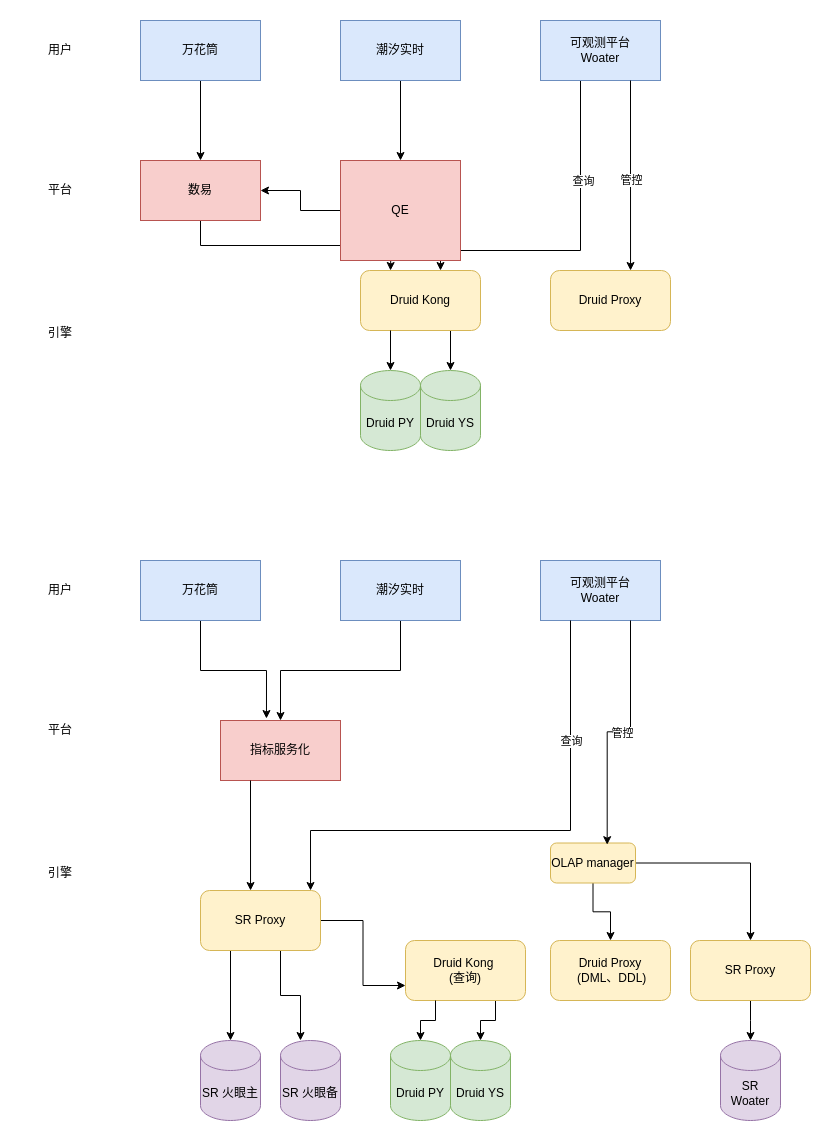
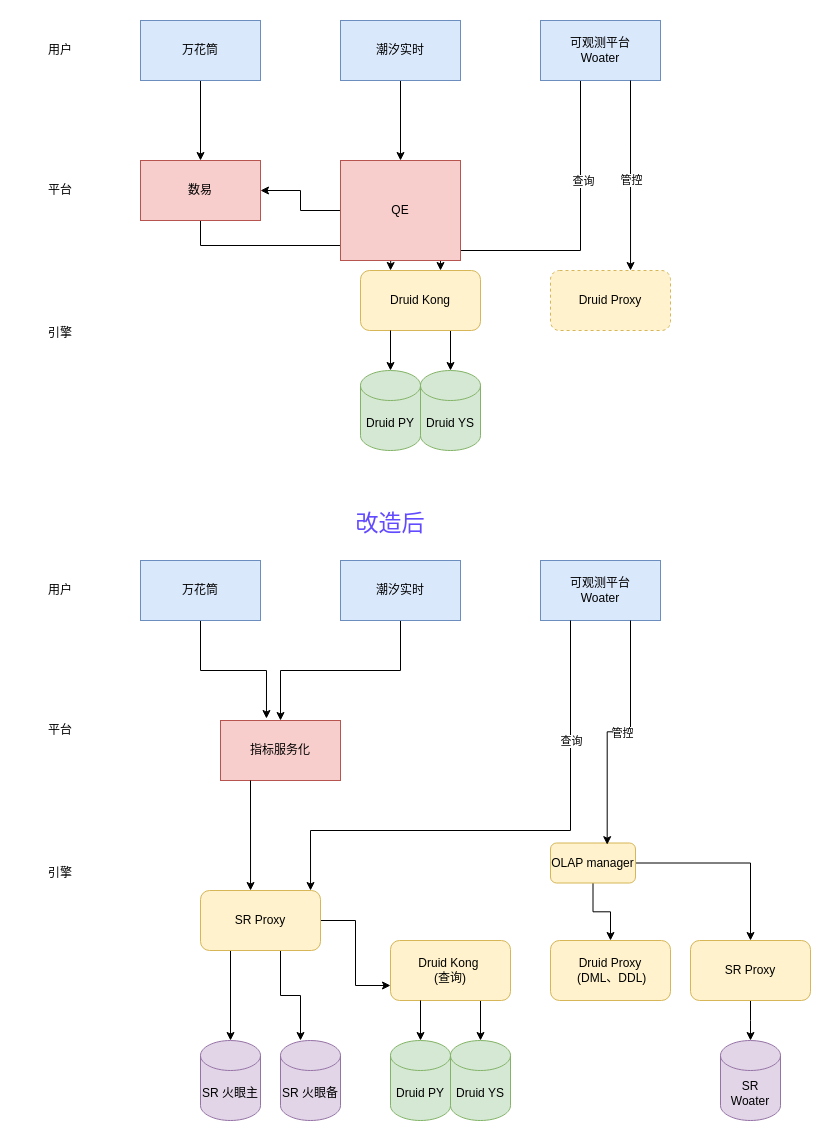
node "Druid Proxy": style solid -> dashed
node "改造后": added
node "Druid Kong (查询)": moved (466, 971) -> (451, 971)
